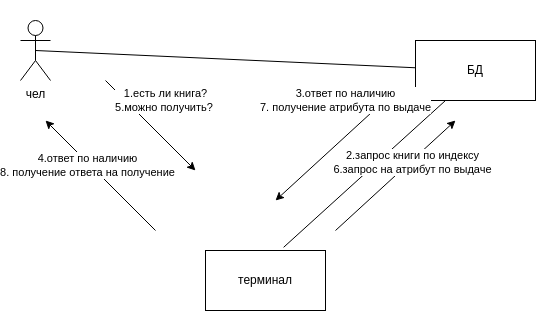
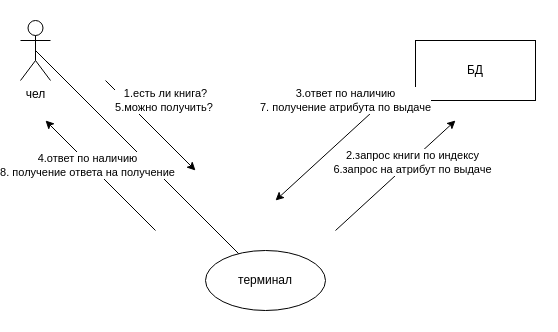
edge "чел" -- "БД": now "чел" -- "терминал"
edge "БД" -- "терминал": removed
node "терминал": shape rectangle -> ellipse
